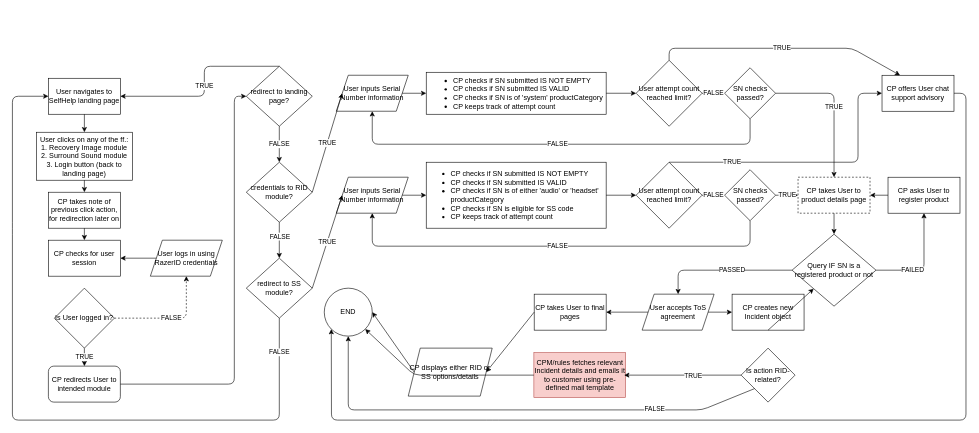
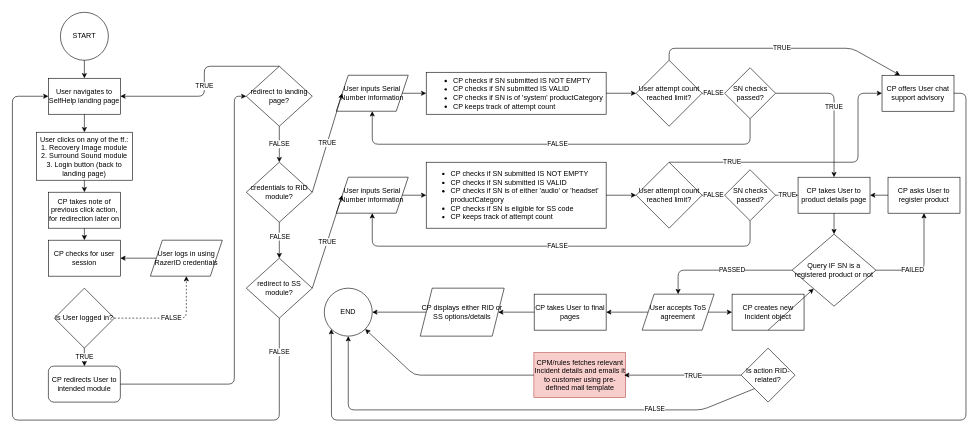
node "START": added
edge "START" -> "User navigates to SelfHelp landing page": added
node "CP takes User to product details page": style dashed -> solid
node "CP displays either RID or SS options/details": moved (450, 372) -> (462, 312)
